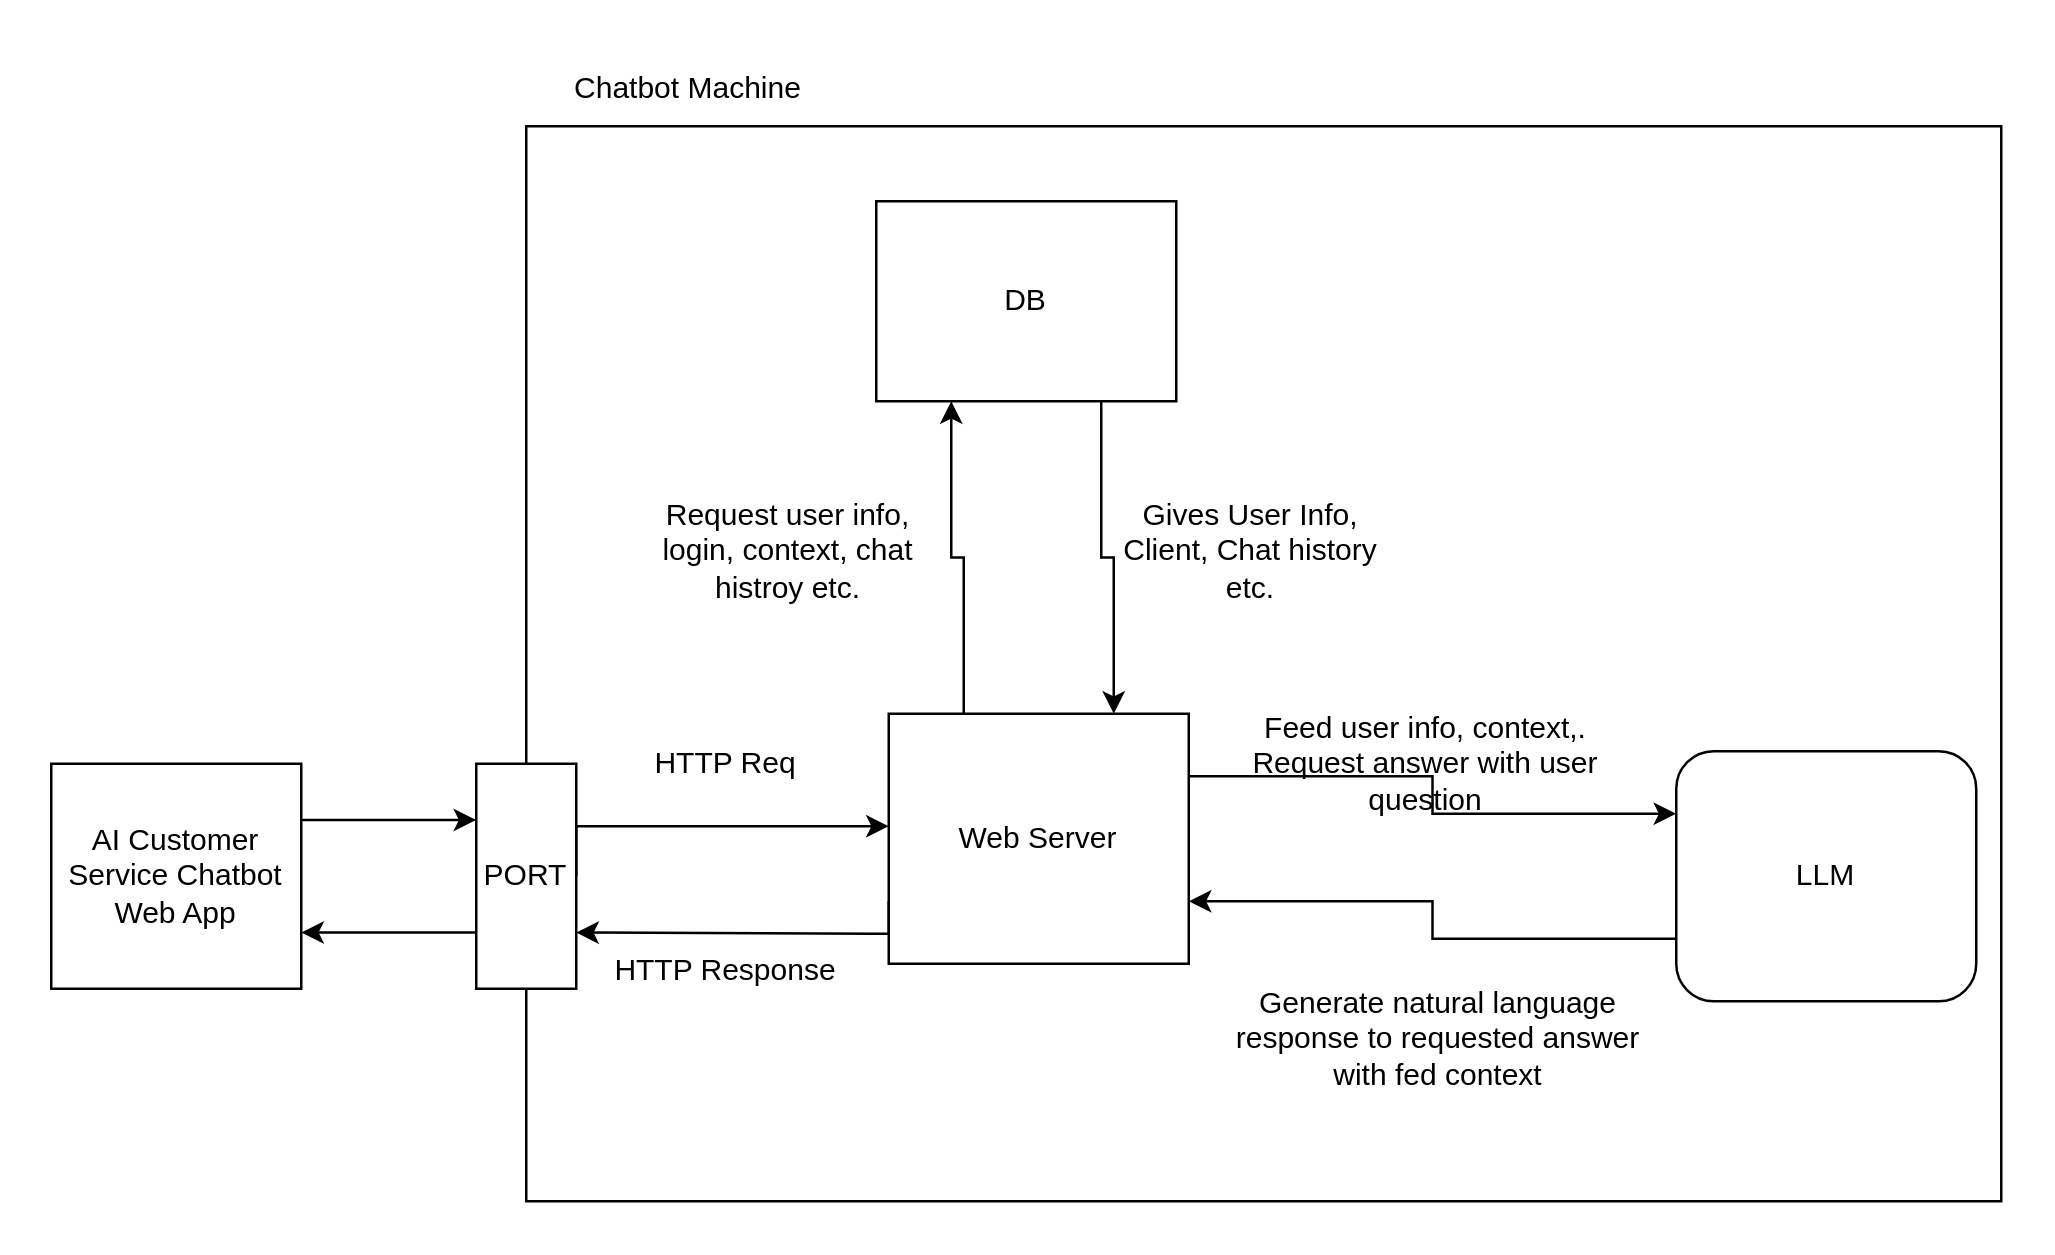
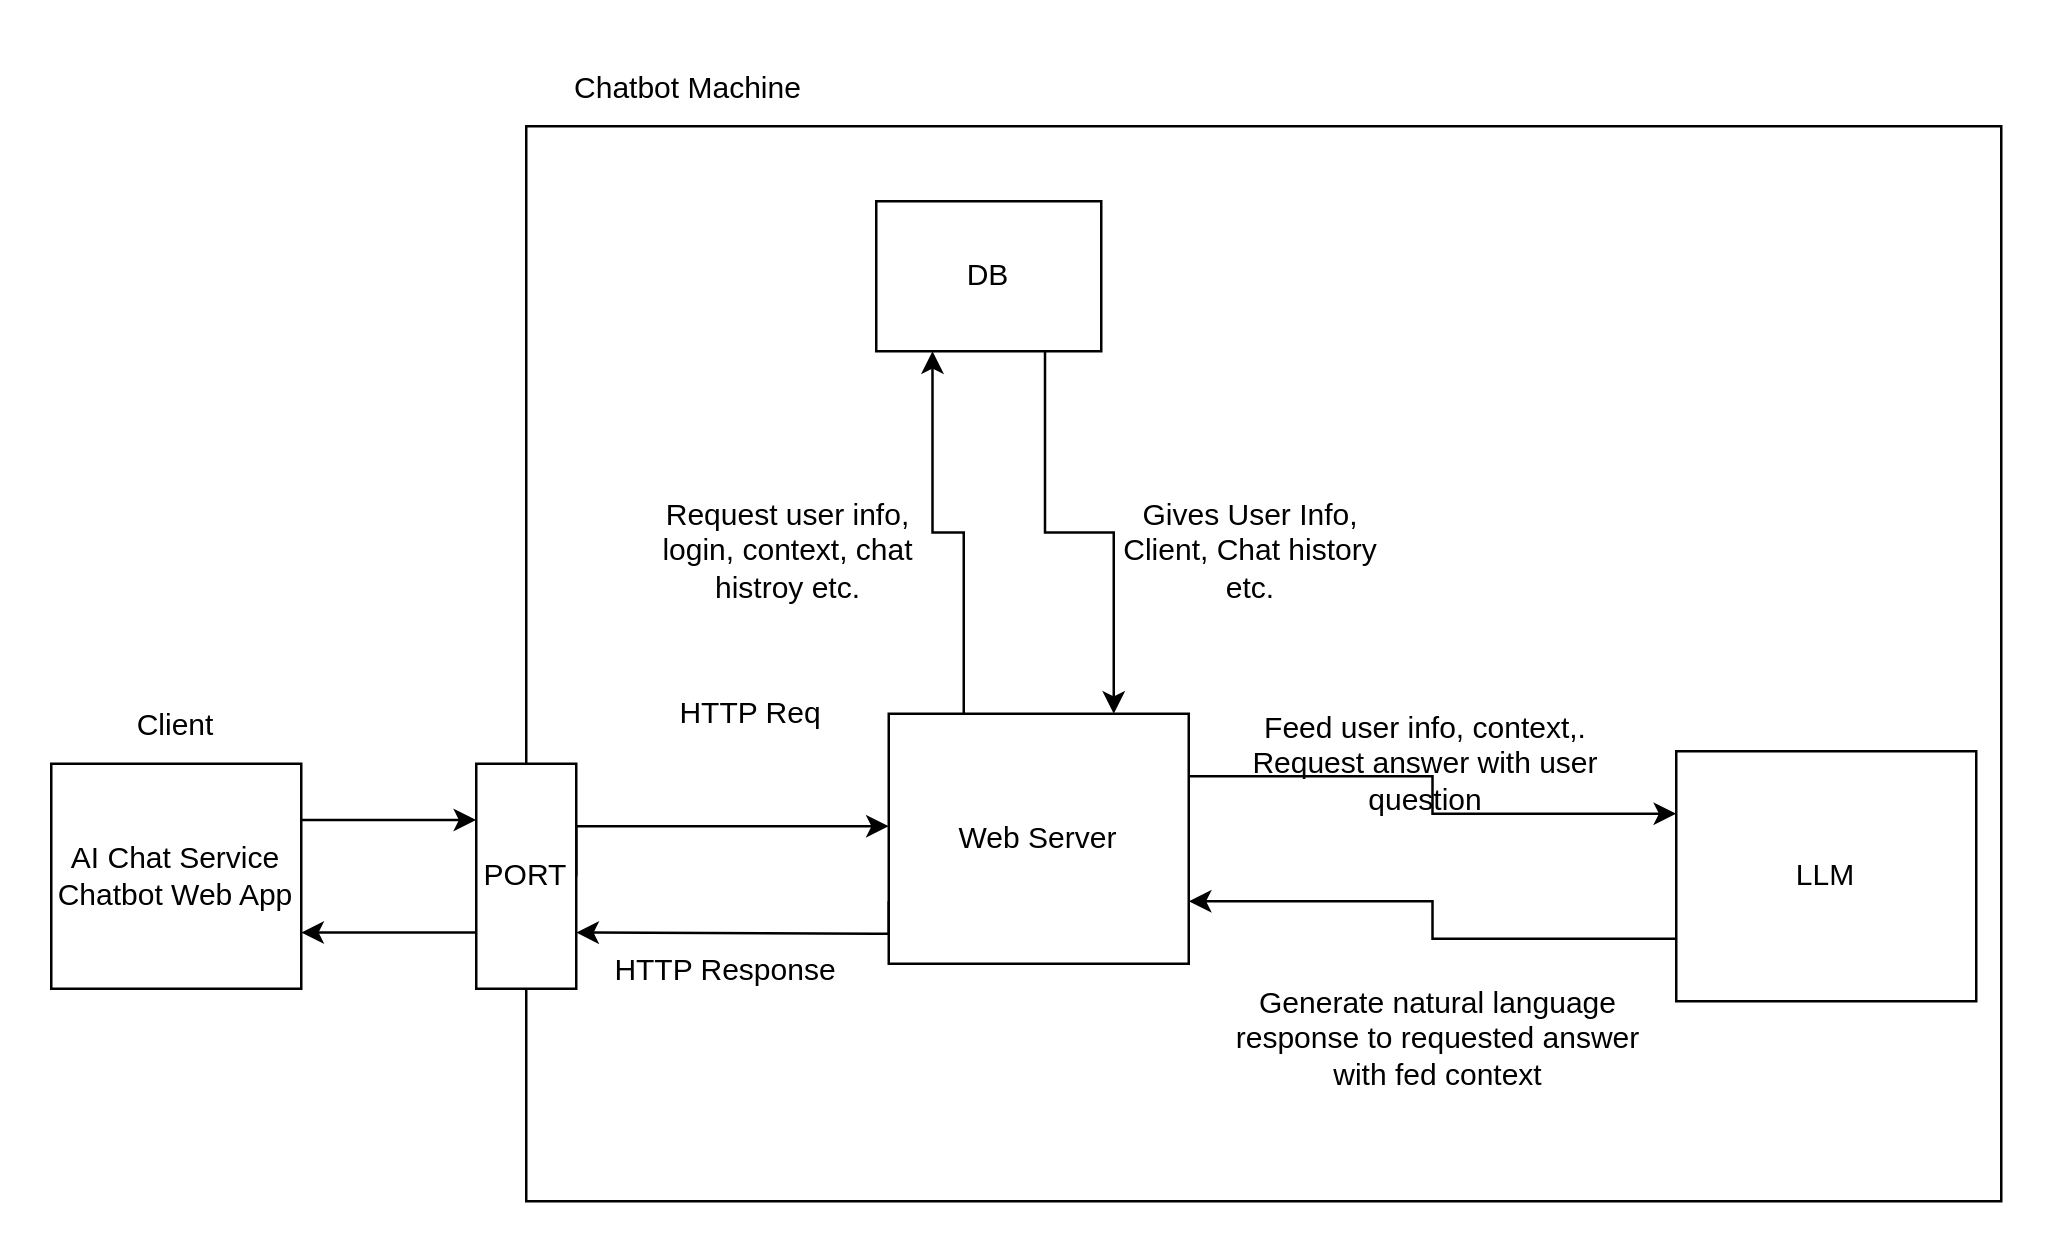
node "DB": size 300x200 -> 225x150
node "Client": added
node "HTTP Req": moved (726, 764) -> (751, 714)
node "AI Customer Service Chatbot Web App": label "AI Customer Service Chatbot Web App" -> "AI Chat Service Chatbot Web App"
node "LLM": shape rounded rectangle -> rectangle
